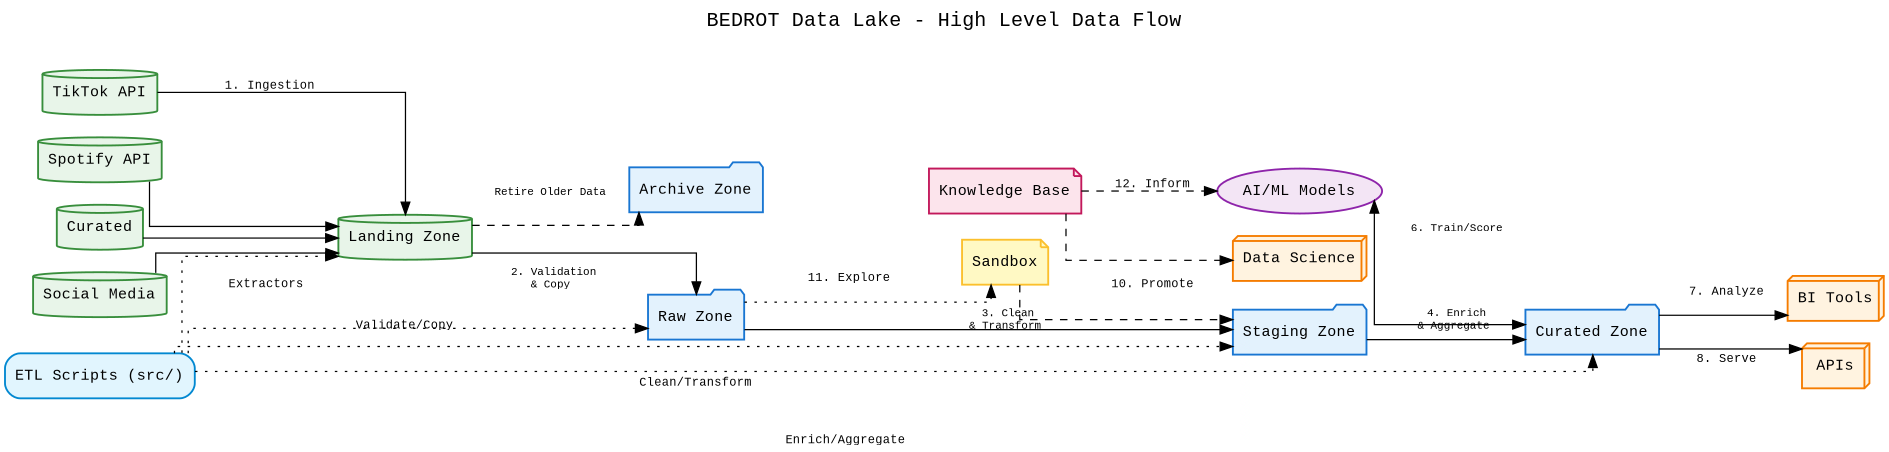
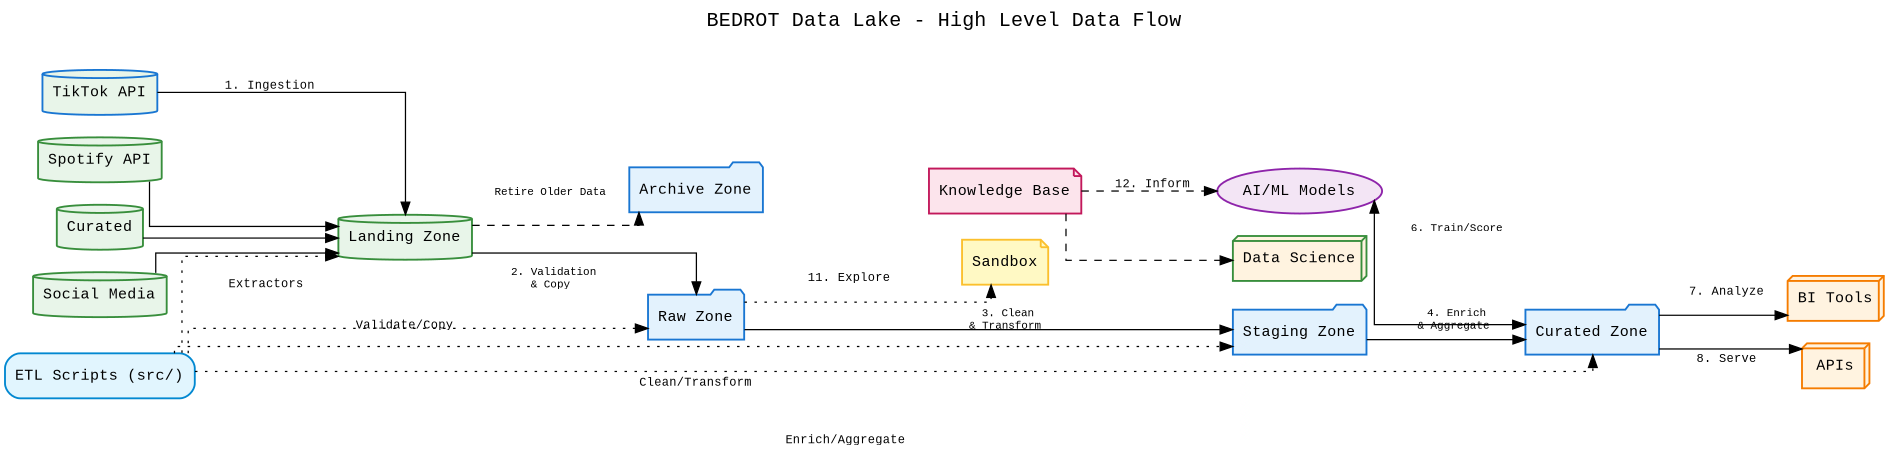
node "TikTok API": color #388e3c -> #1976d2
node "Data Science": color #f57c00 -> #388e3c
edge "Sandbox" -> "Staging Zone": removed, label "10. Promote"
